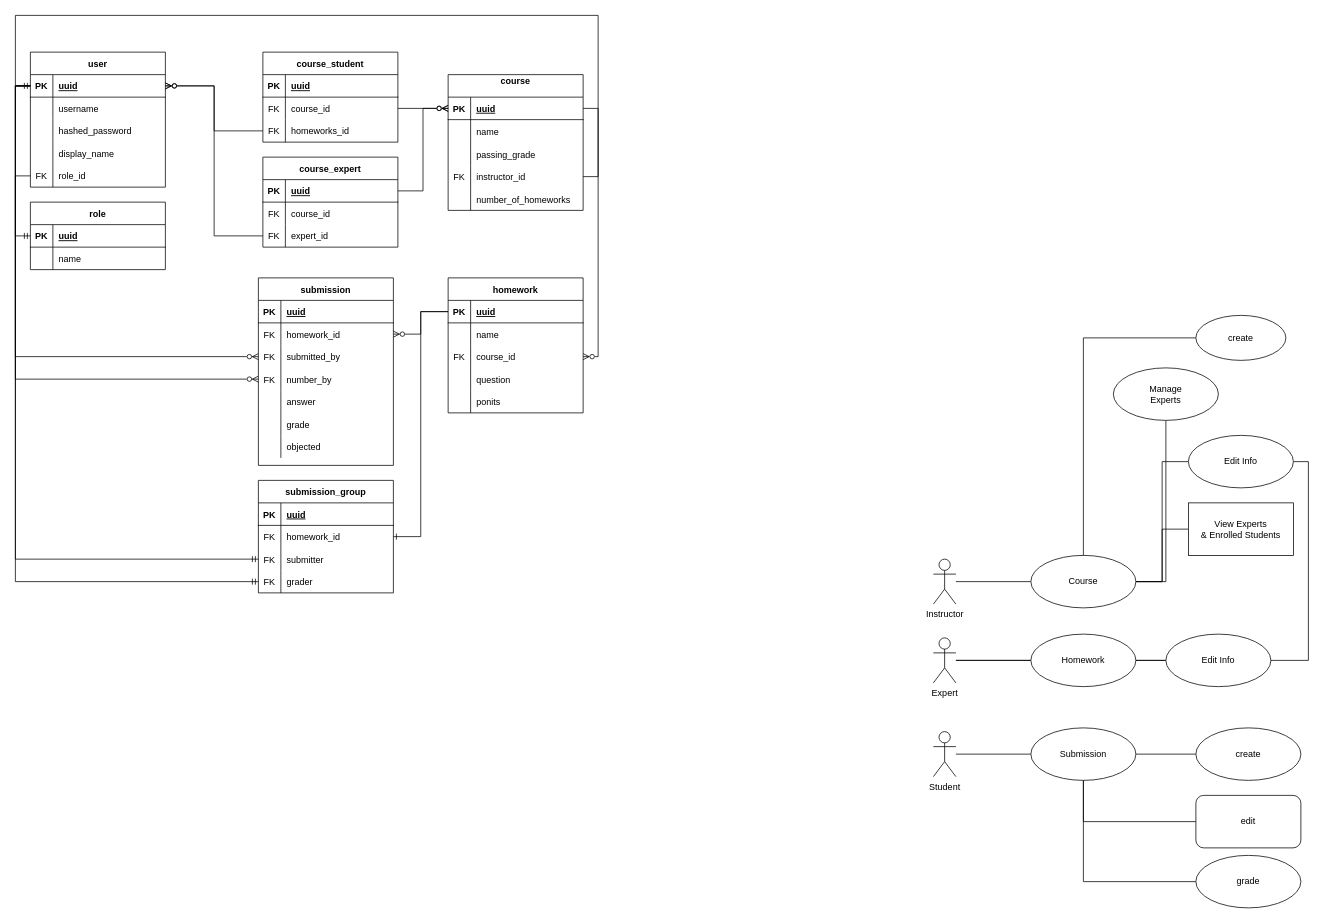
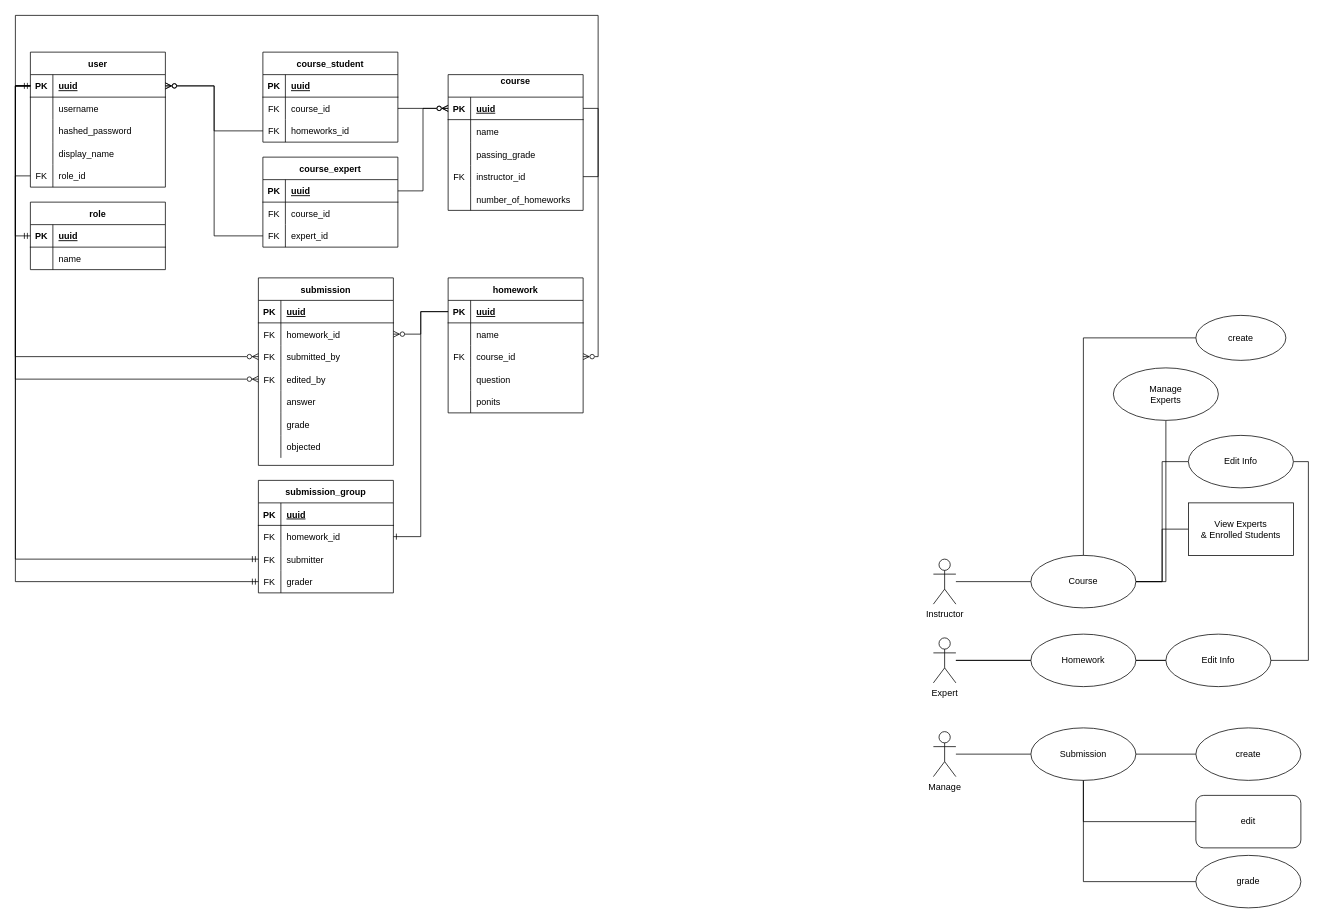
node "number_by": label "number_by" -> "edited_by"
node "Student": label "Student" -> "Manage"
